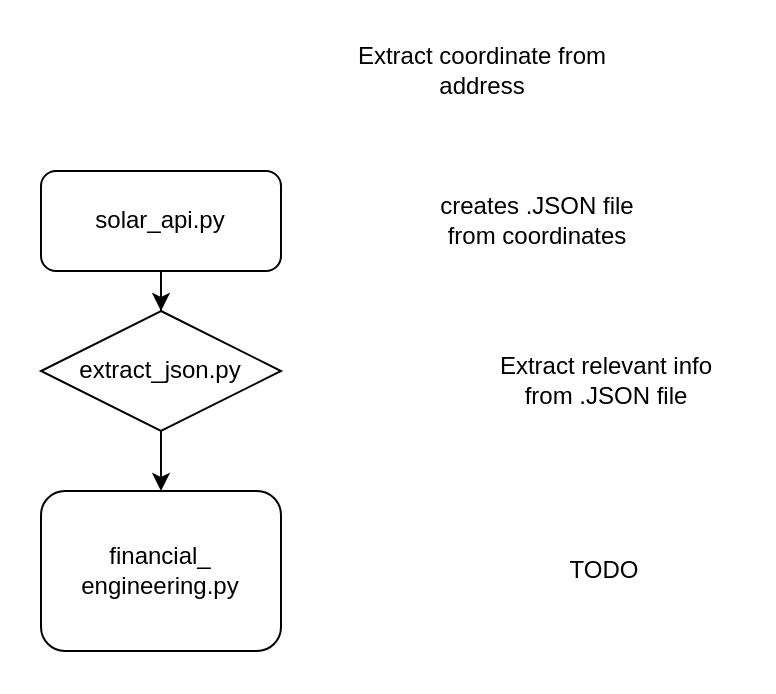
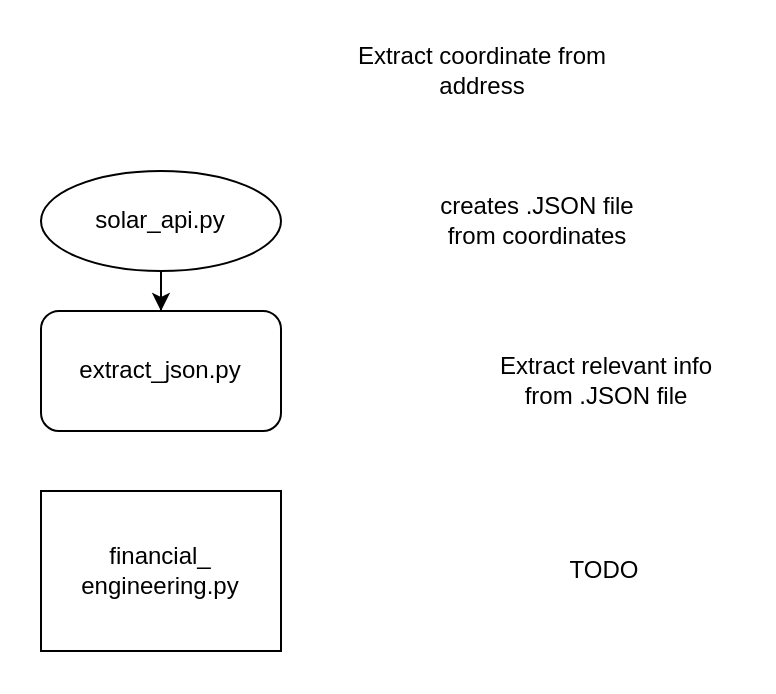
node "solar_api.py": shape rounded rectangle -> ellipse
node "extract_json.py": shape diamond -> rounded rectangle
edge "extract_json.py" -> "financial_ engineering.py": removed
node "financial_ engineering.py": shape rounded rectangle -> rectangle
